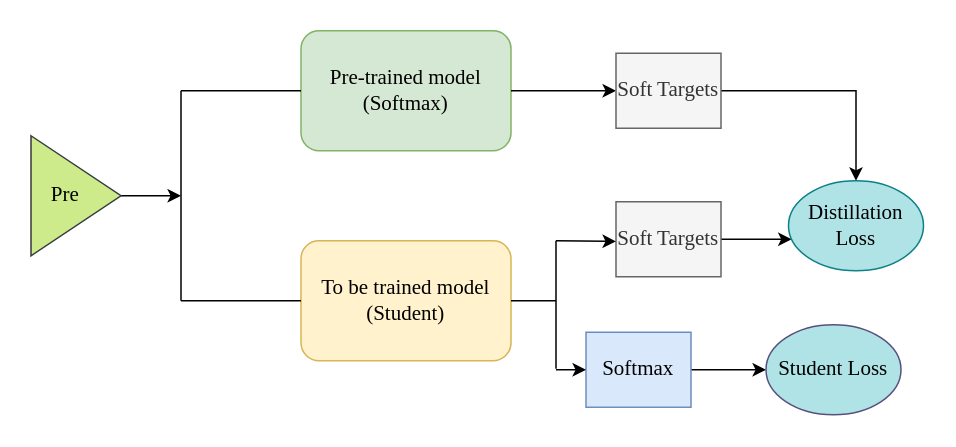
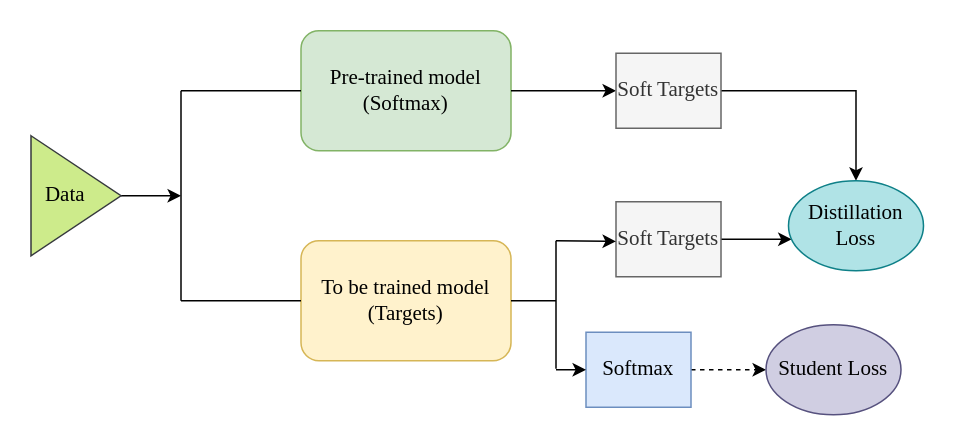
node "Pre": label "Pre" -> "Data"
node "To be trained model (Student)": label "To be trained model (Student)" -> "To be trained model (Targets)"
edge "Softmax" -> "Student Loss": style solid -> dashed
node "Student Loss": fillcolor #b0e3e6 -> #d0cee2
